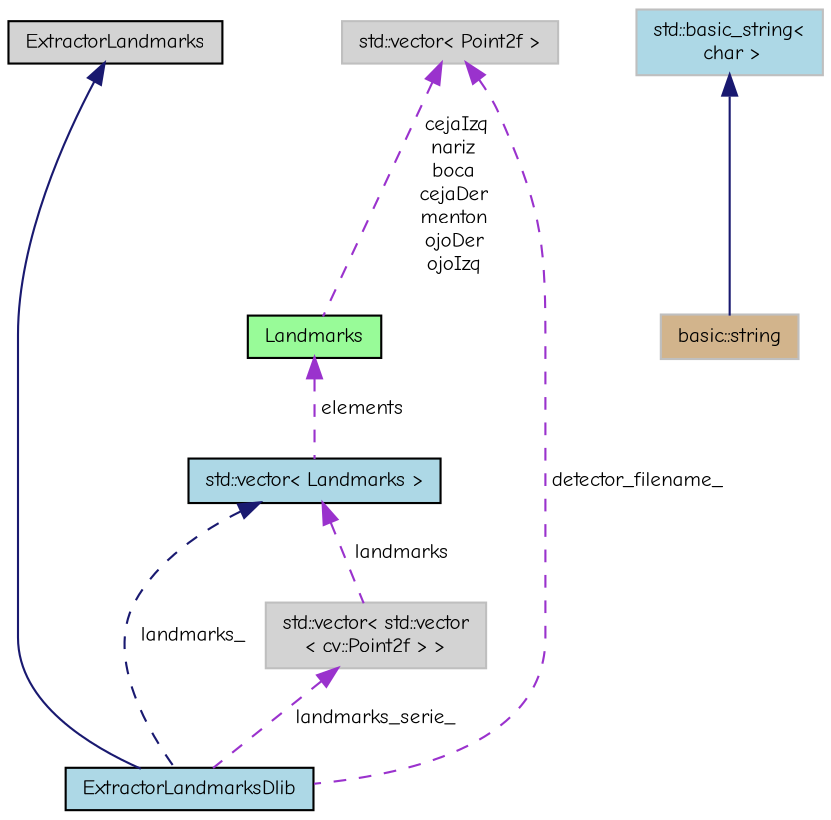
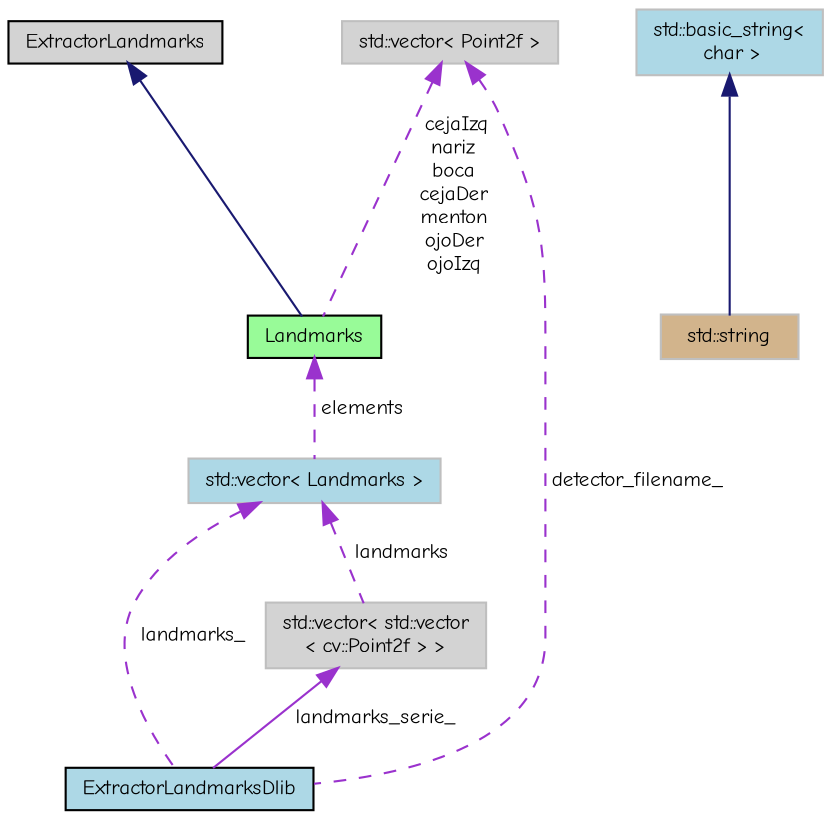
node "basic::string": label "basic::string" -> "std::string"
edge "ExtractorLandmarksDlib" -> "ExtractorLandmarks": now "Landmarks" -> "ExtractorLandmarks"
node "std::vector< Landmarks >": color black -> grey75
edge "ExtractorLandmarksDlib" -> "std::vector< Landmarks >": color midnightblue -> darkorchid3
edge "ExtractorLandmarksDlib" -> "std::vector< std::vector < cv::Point2f > >": style dashed -> solid
